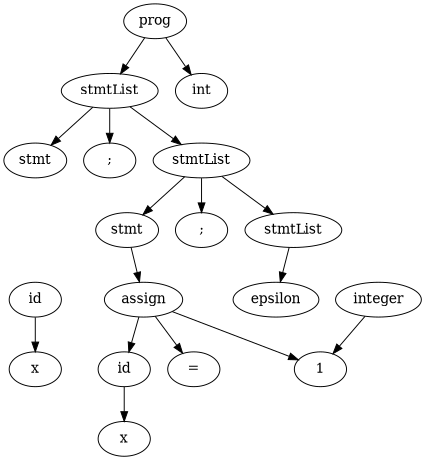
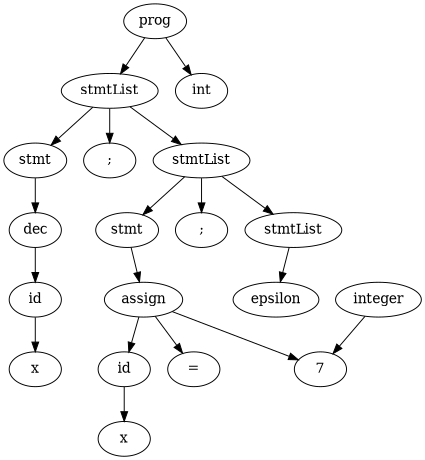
node "dec": added
node "1": label "1" -> "7"
